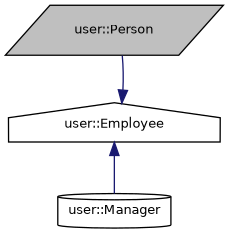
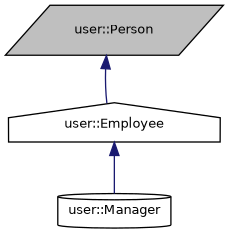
edge "user::Person" -> "user::Employee": reversed
